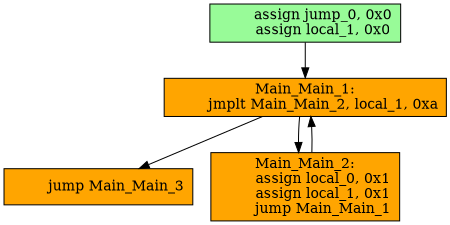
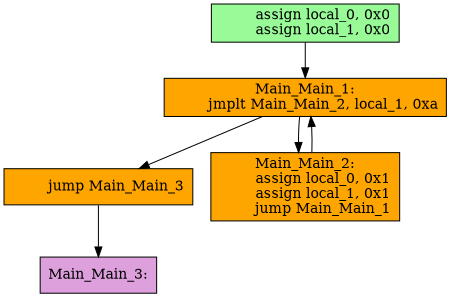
node "assign jump_0, 0x0 assign local_1, 0x0": label "assign jump_0, 0x0 assign local_1, 0x0" -> "assign local_0, 0x0 assign local_1, 0x0"
node "Main_Main_3:": added
